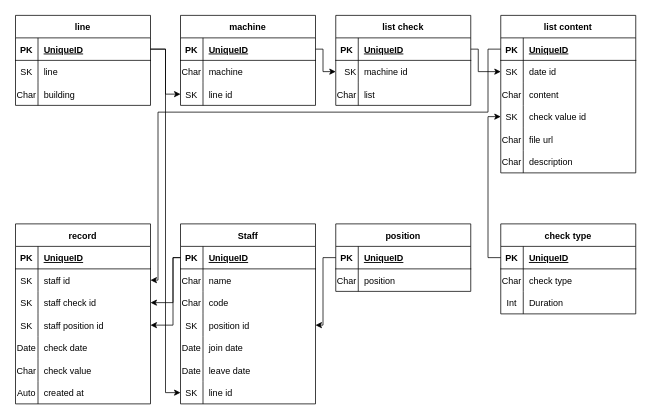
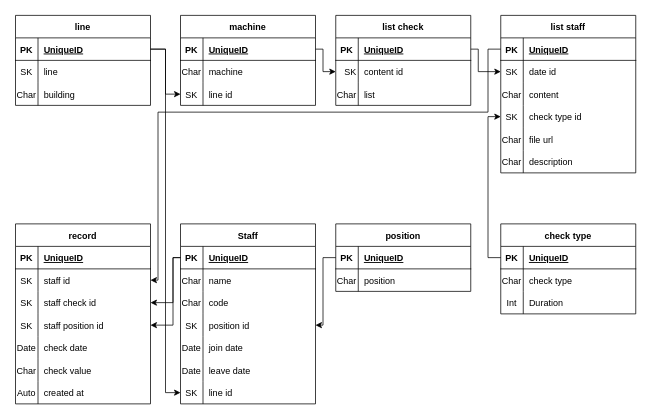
node "list content": label "list content" -> "list staff"
node "machine id": label "machine id" -> "content id"
node "check value id": label "check value id" -> "check type id"
